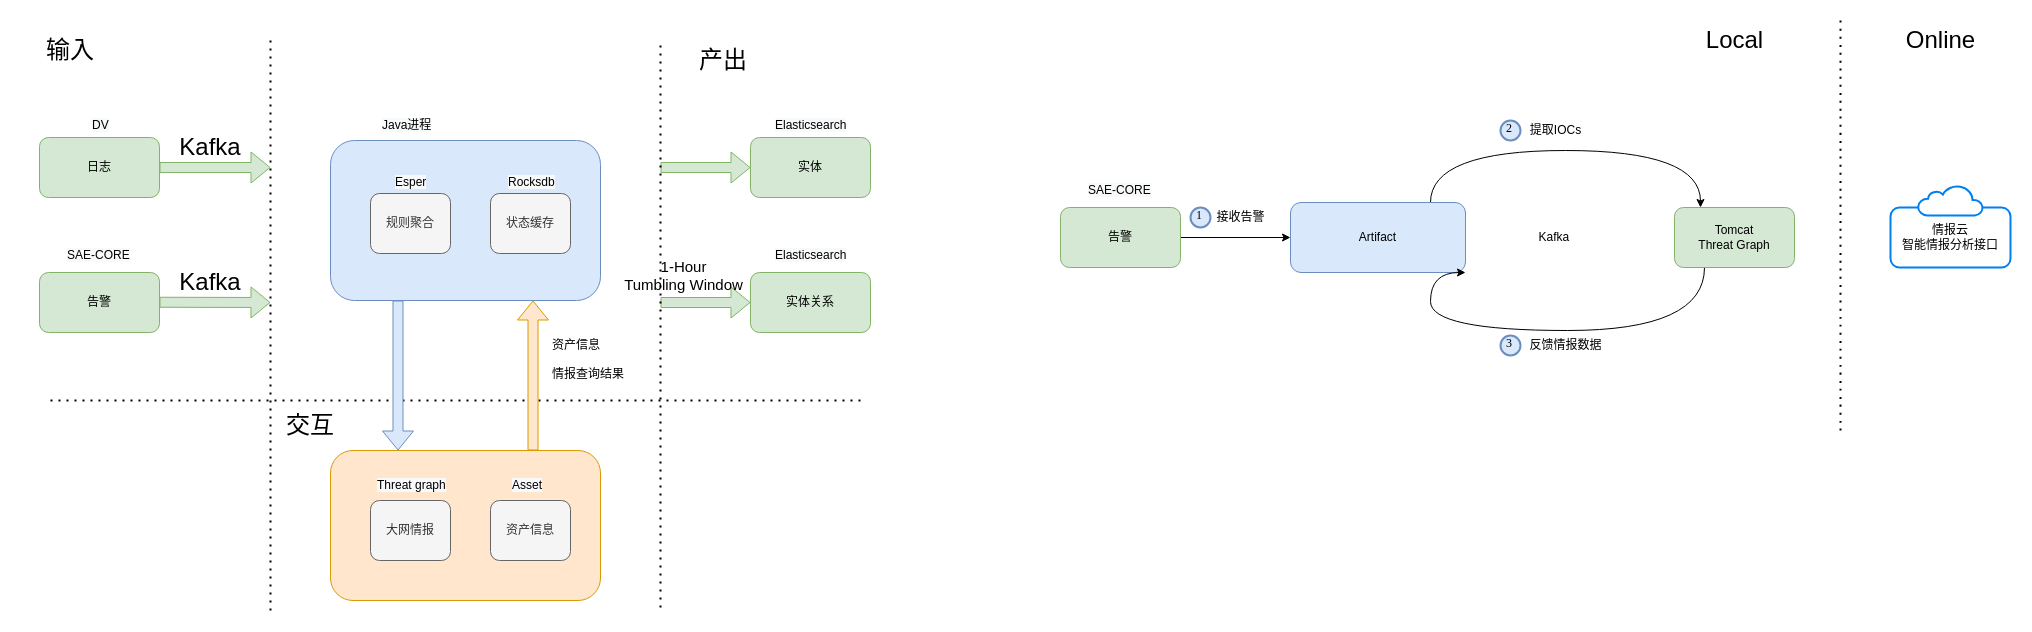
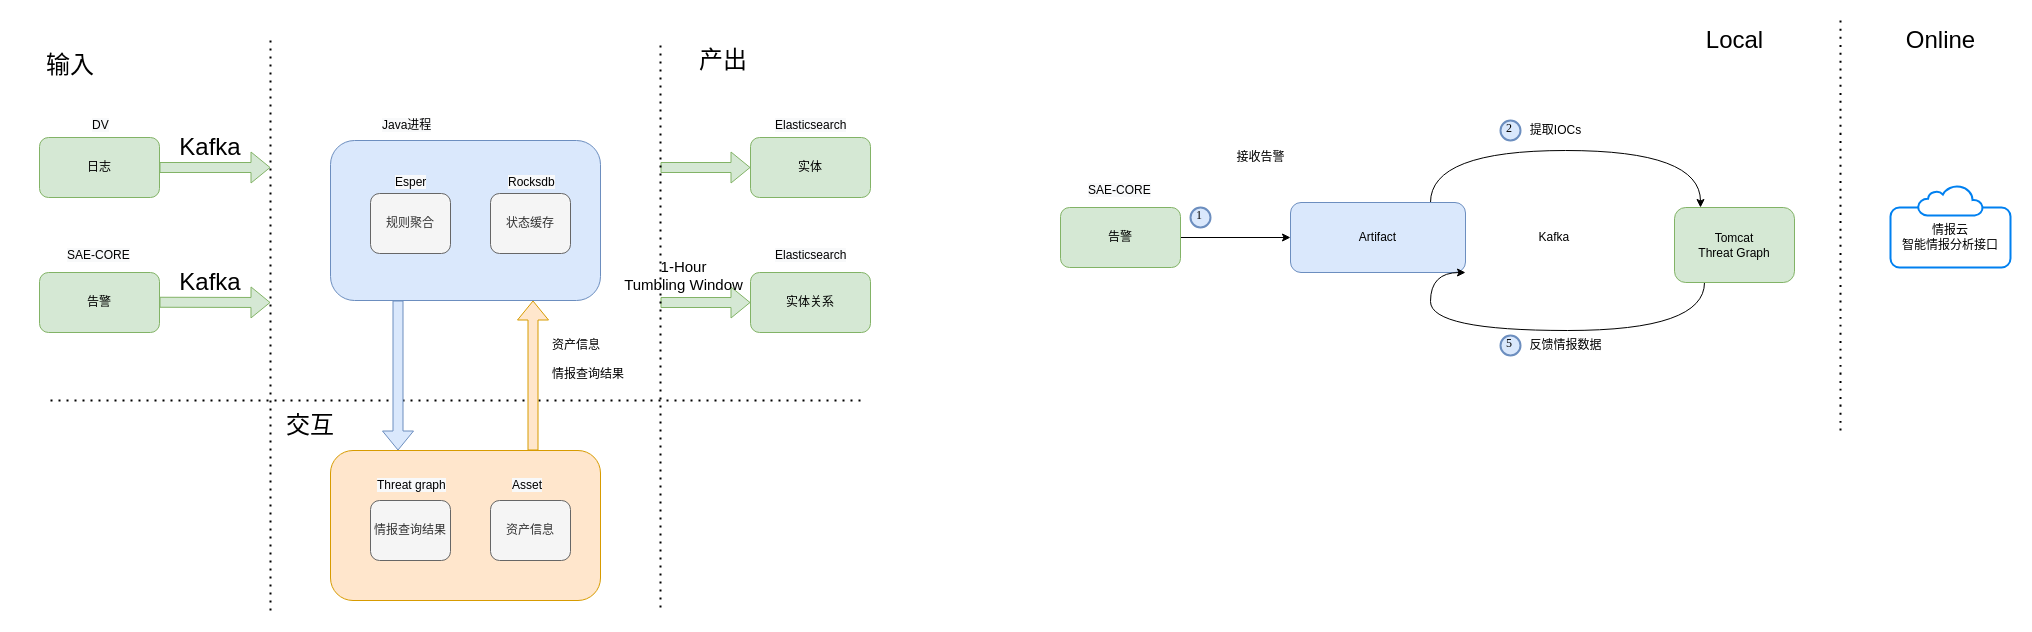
node "输入": moved (71, 51) -> (71, 66)
node "接收告警": moved (1241, 218) -> (1261, 158)
node "Tomcat Threat Graph": size 120x60 -> 120x75
node "3": label "3" -> "5"
node "大网情报": label "大网情报" -> "情报查询结果"
